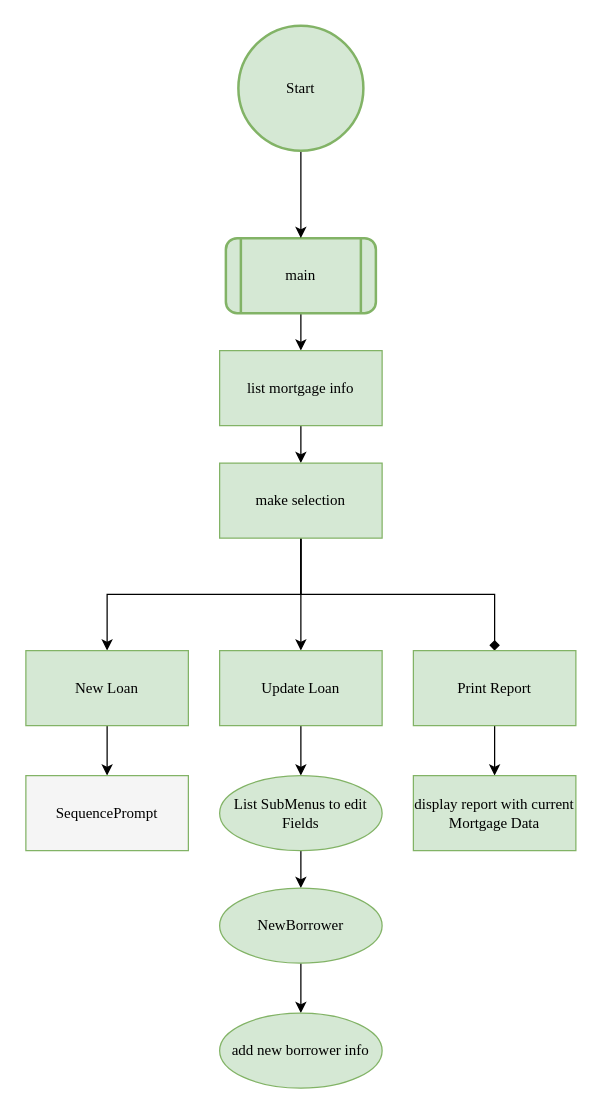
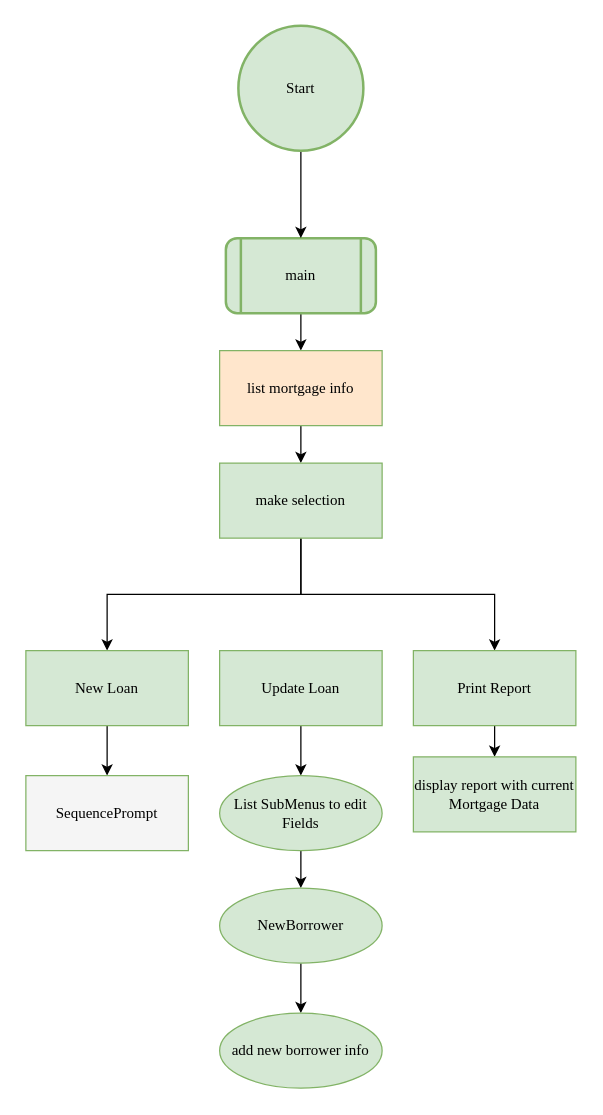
node "list mortgage info": fillcolor #d5e8d4 -> #ffe6cc
edge "make selection" -> "Update Loan": removed
edge "make selection" -> "Print Report": arrowhead diamond -> classic
node "display report with current Mortgage Data": moved (494, 813) -> (494, 794)
